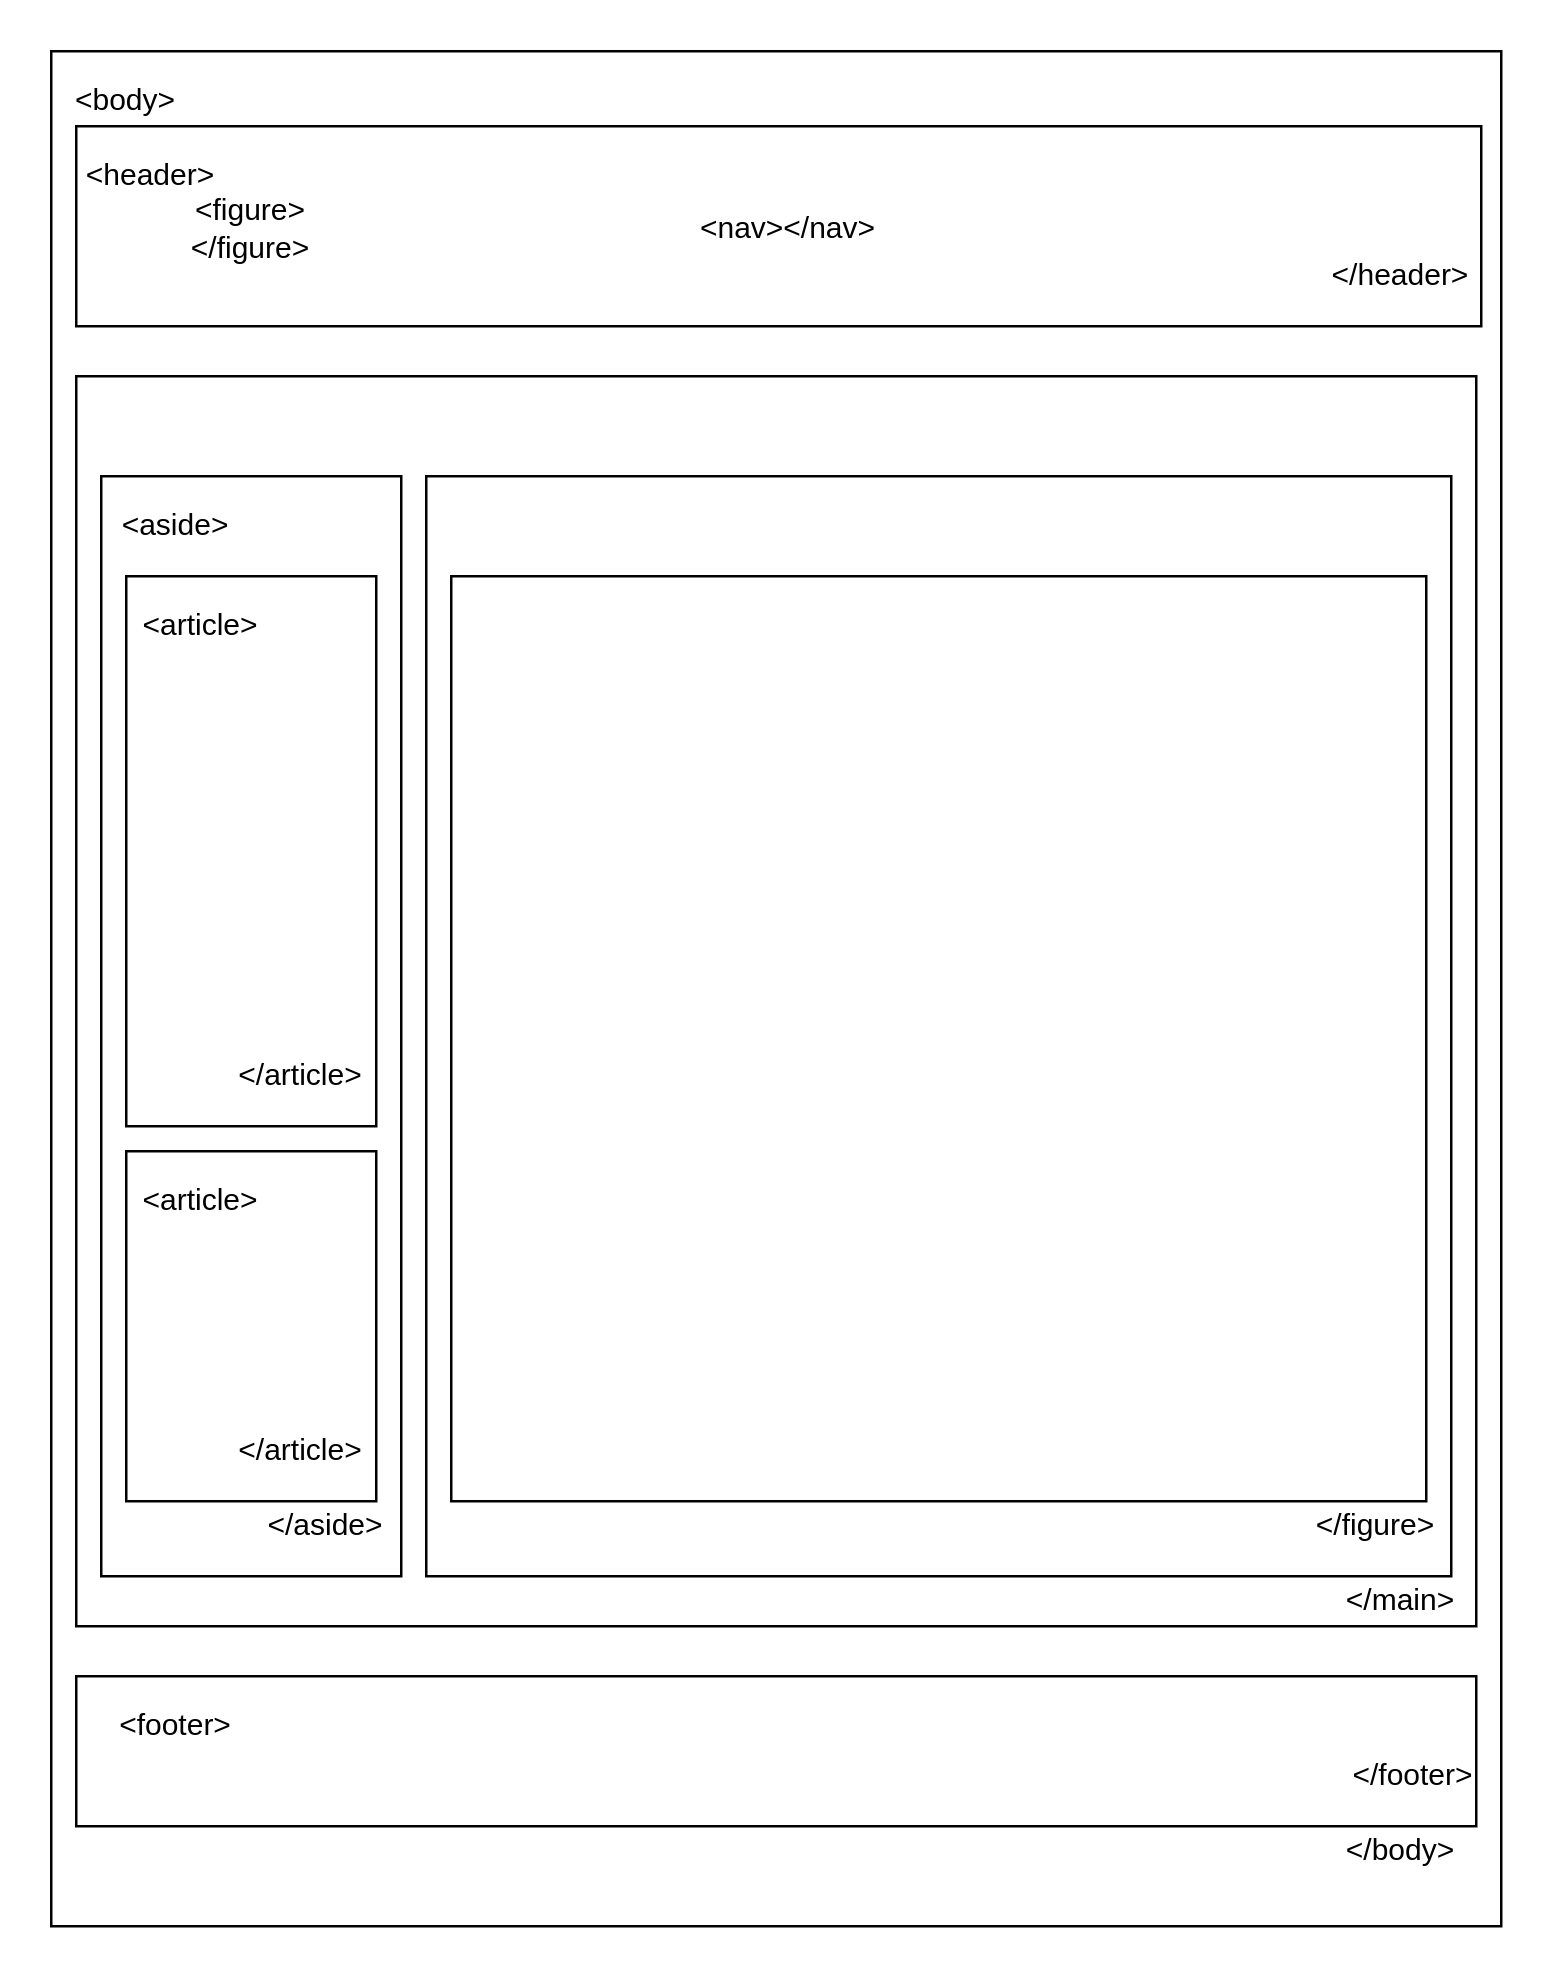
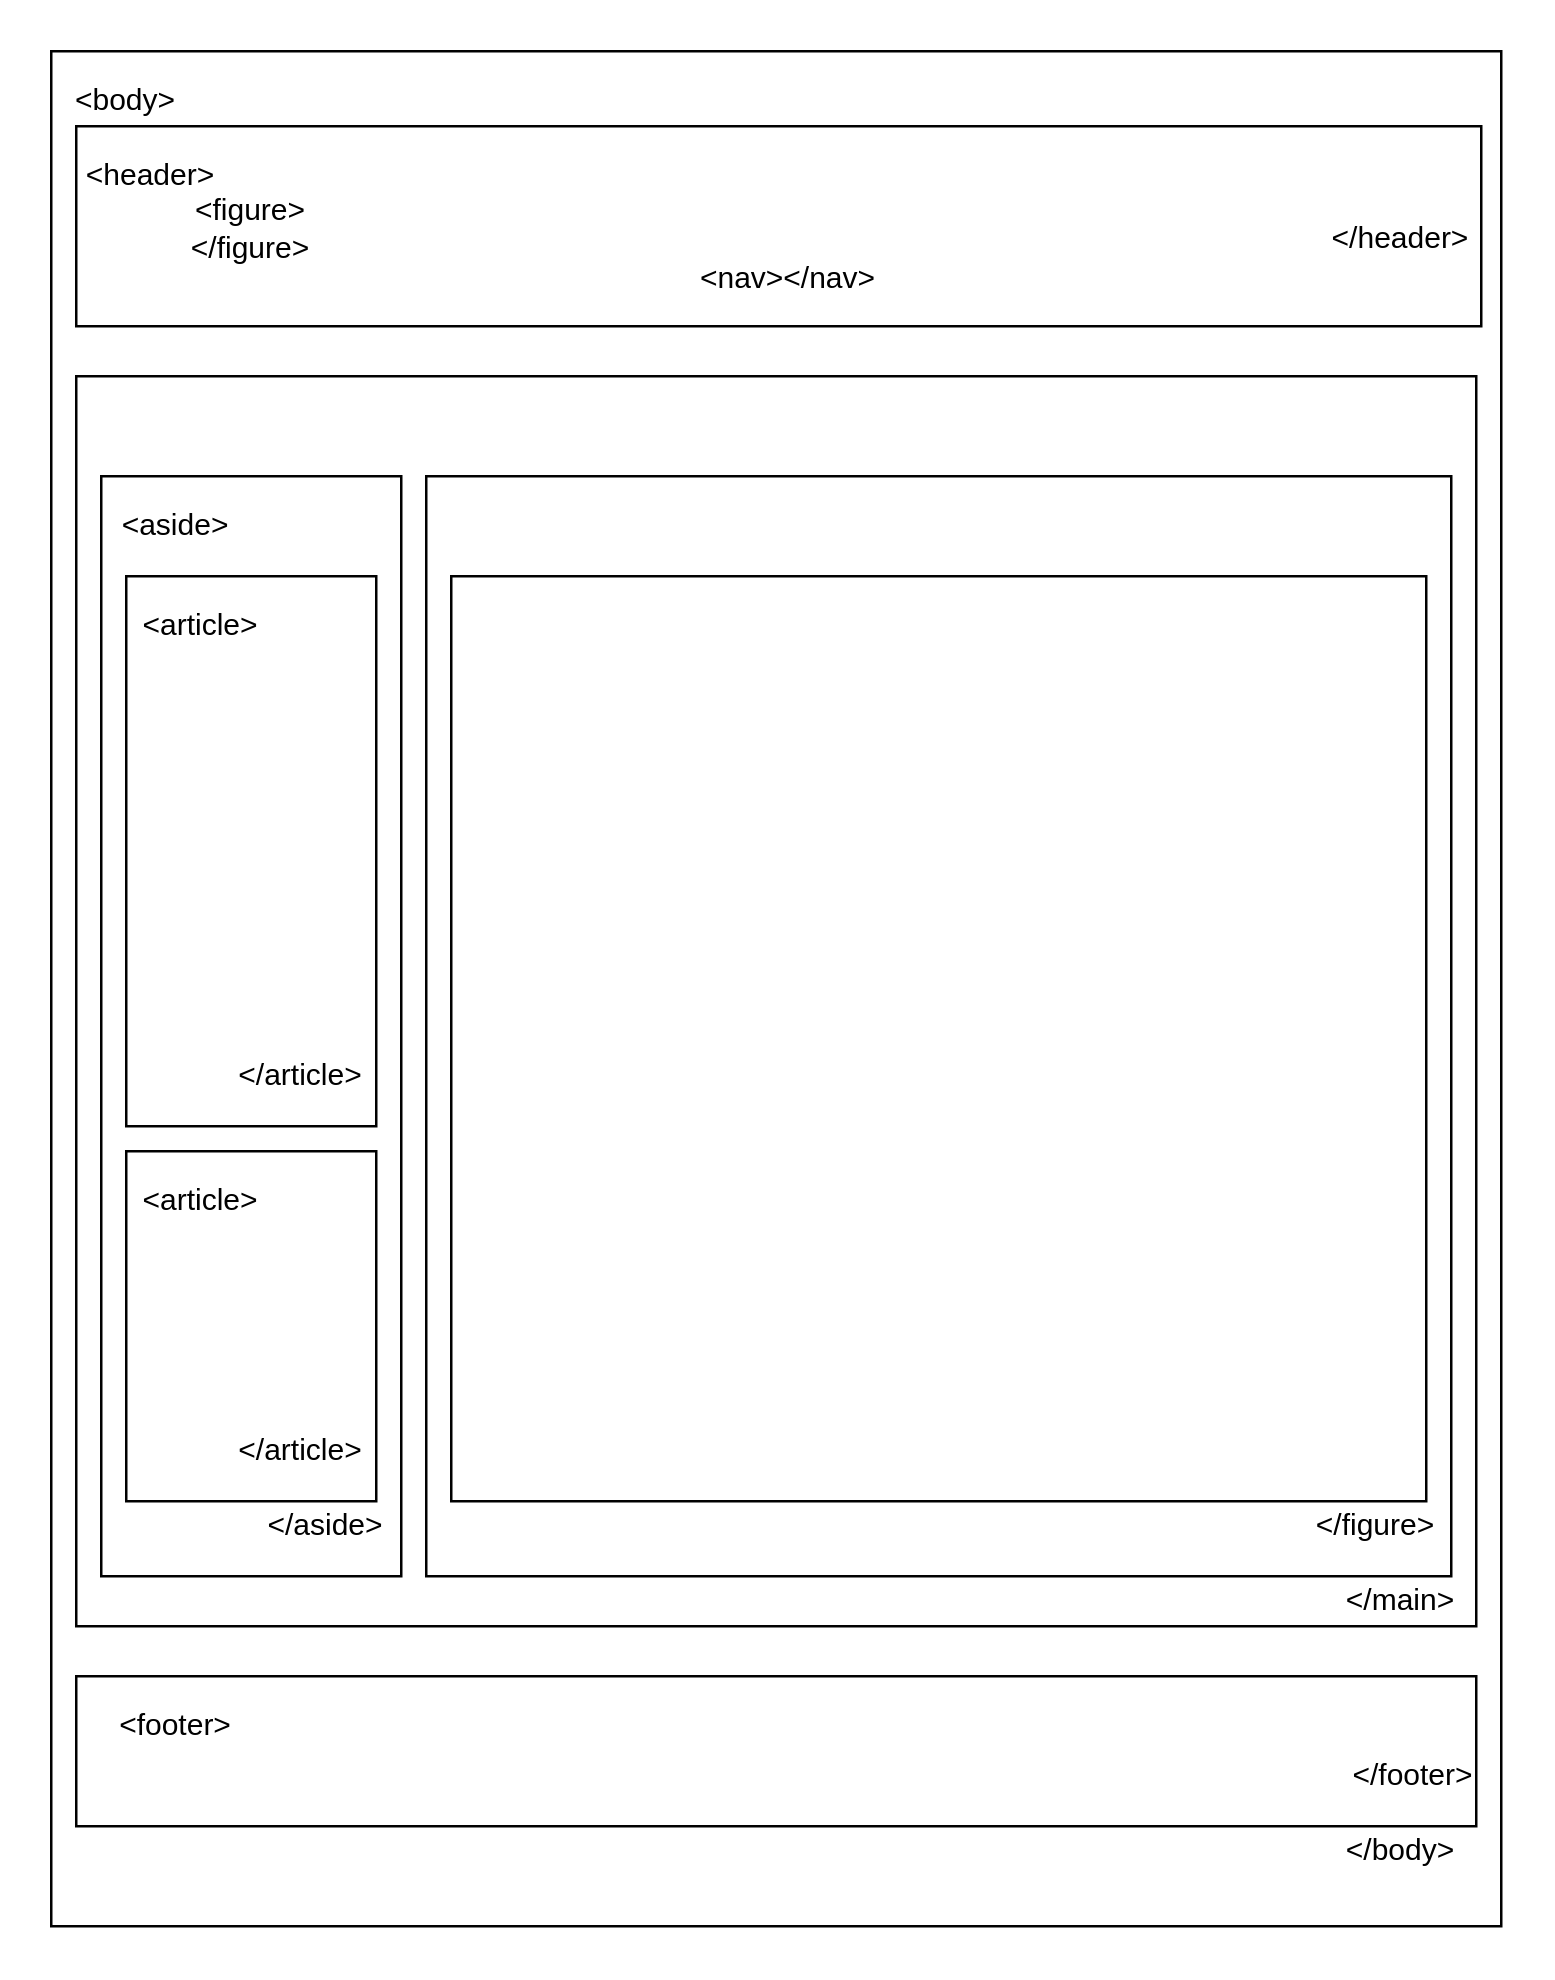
node "<nav></nav>": moved (789, 229) -> (789, 279)
node "</header>": moved (1401, 277) -> (1401, 239)
